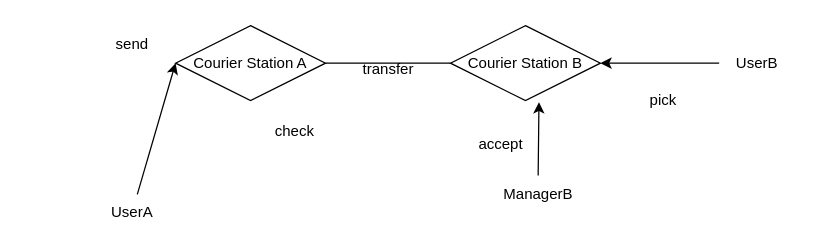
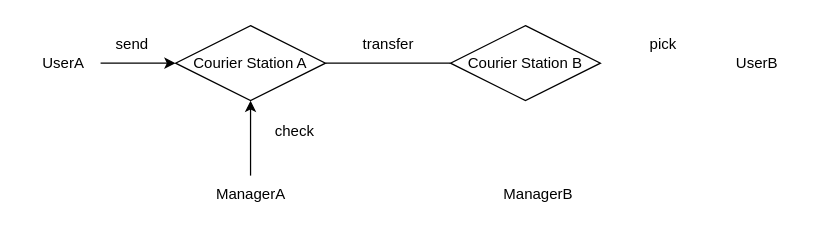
edge "UserB" -> "Courier Station B": removed
node "transfer": moved (388, 69) -> (388, 44)
node "pick": moved (663, 101) -> (663, 44)
edge "ManagerA" -> "Courier Station A": added
edge "ManagerB" -> "Courier Station B": removed
node "accept": removed
node "ManagerA": added
node "UserA": moved (132, 213) -> (63, 63)
